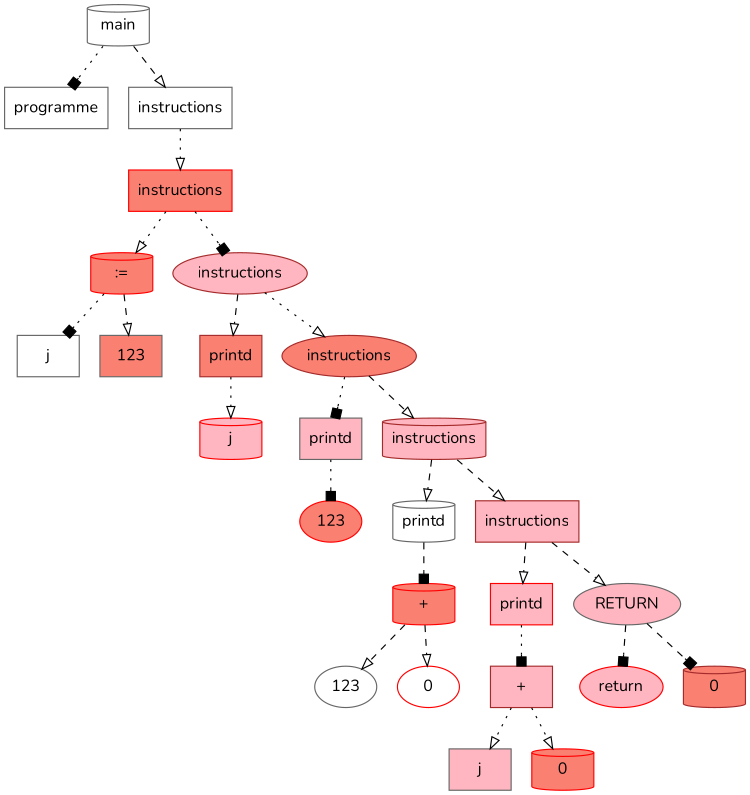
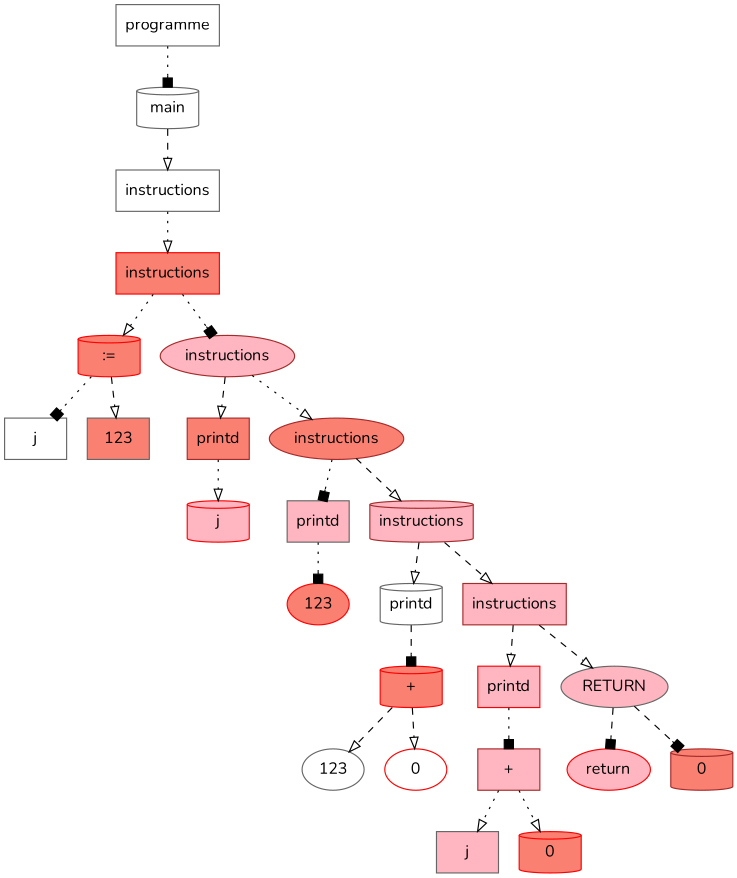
edge "main" -> "programme": reversed
